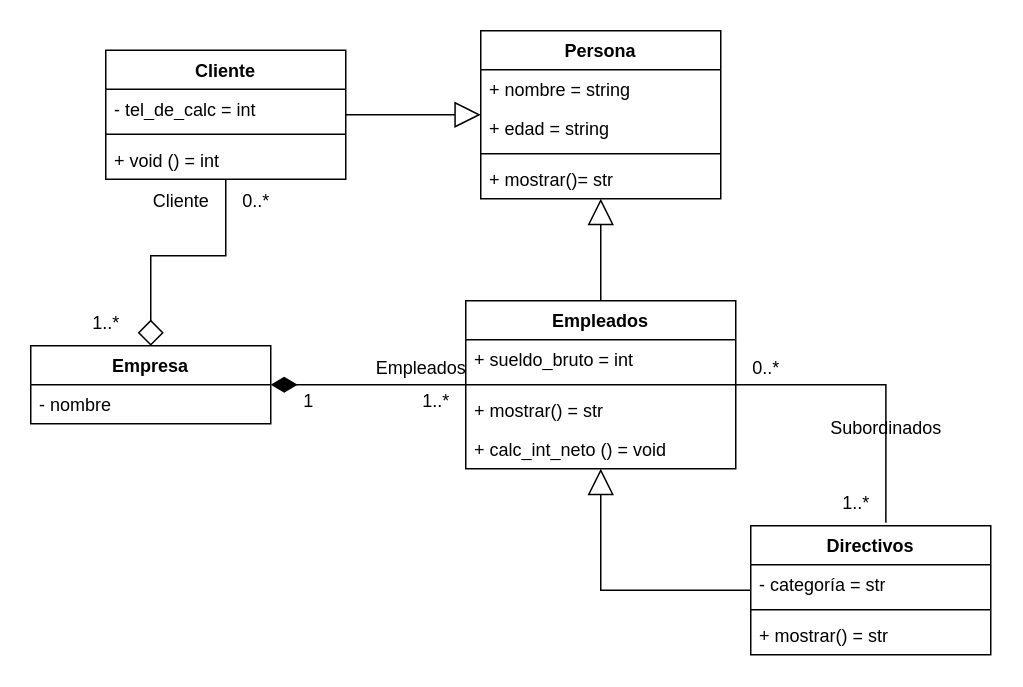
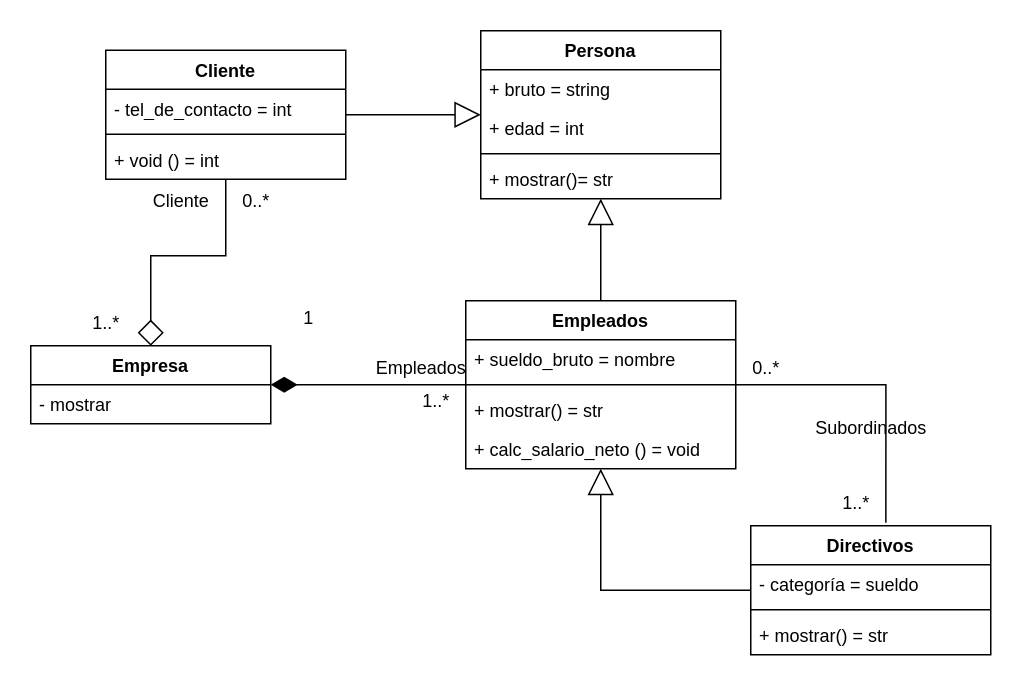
node "+ nombre = string": label "+ nombre = string" -> "+ bruto = string"
node "- tel_de_calc = int": label "- tel_de_calc = int" -> "- tel_de_contacto = int"
node "+ edad = string": label "+ edad = string" -> "+ edad = int"
node "+ sueldo_bruto = int": label "+ sueldo_bruto = int" -> "+ sueldo_bruto = nombre"
node "1": moved (308, 401) -> (308, 319)
node "- nombre": label "- nombre" -> "- mostrar"
node "Subordinados": moved (886, 428) -> (871, 428)
node "+ calc_int_neto () = void": label "+ calc_int_neto () = void" -> "+ calc_salario_neto () = void"
node "- categoría = str": label "- categoría = str" -> "- categoría = sueldo"
